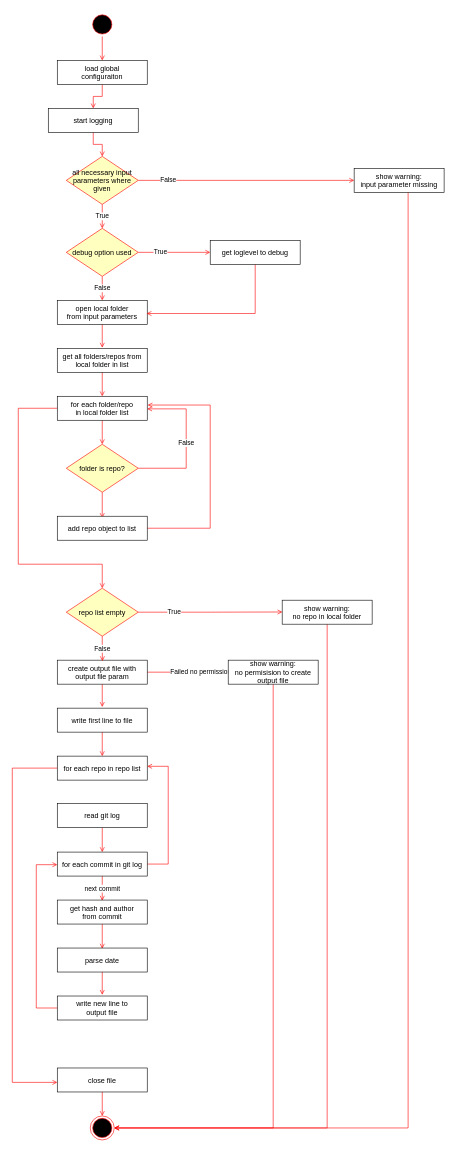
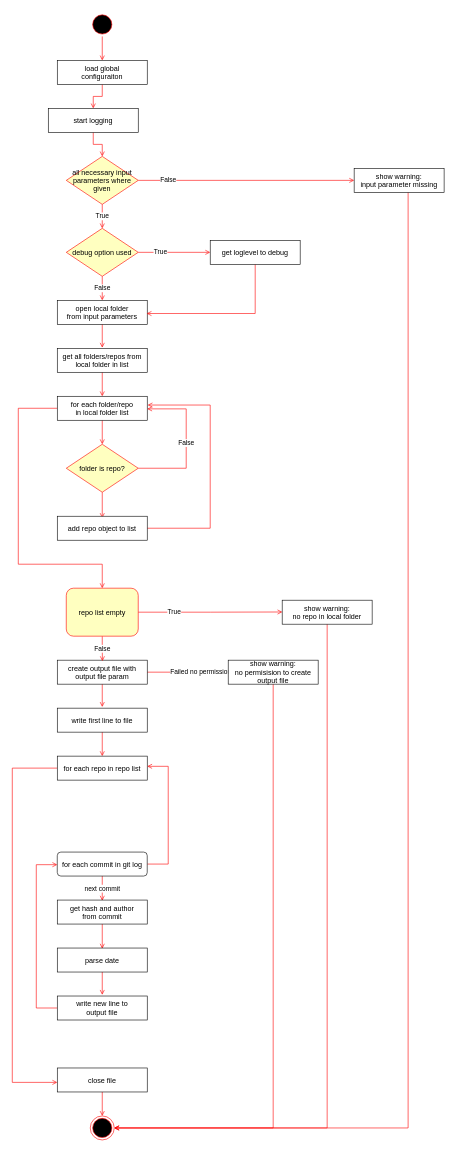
node "repo list empty": shape diamond -> rounded rectangle
node "read git log": removed
edge "read git log" -> "for each commit in git log": removed
node "for each commit in git log": shape rectangle -> rounded rectangle
